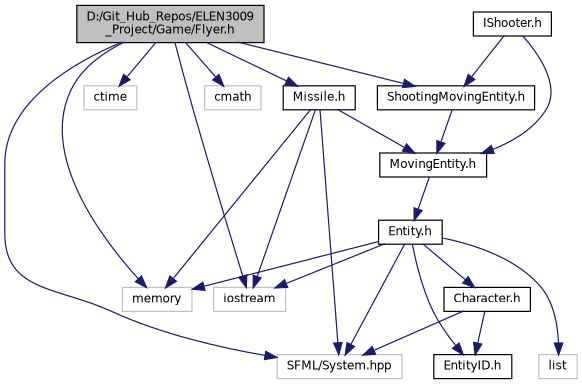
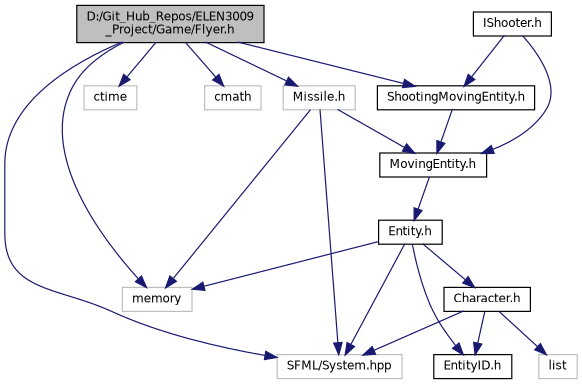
node "Missile.h": color black -> grey75
edge "Entity.h" -> "list": now "Character.h" -> "list"
node "iostream": removed
